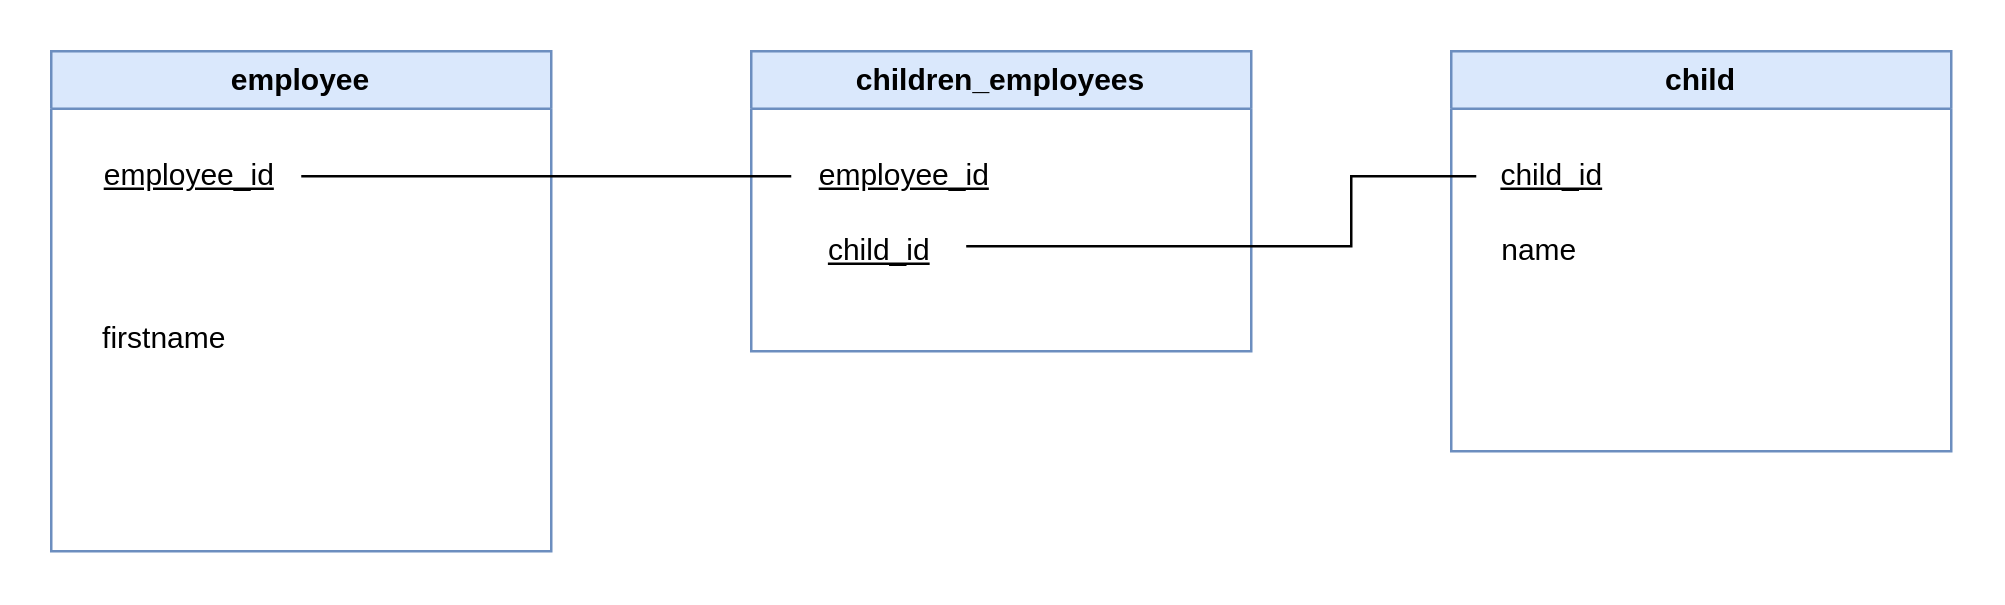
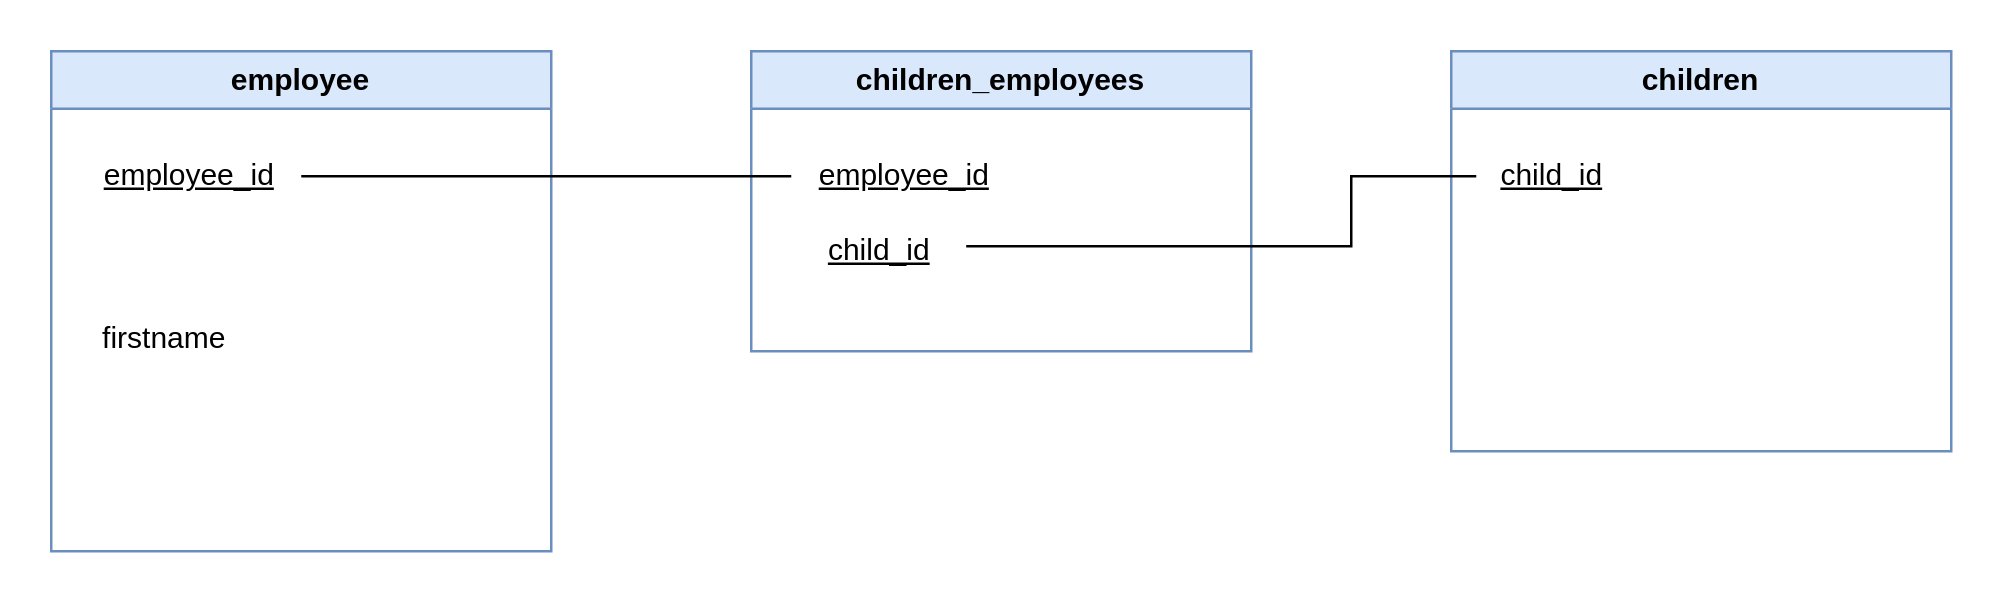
node "child": label "child" -> "children"
node "name": removed
